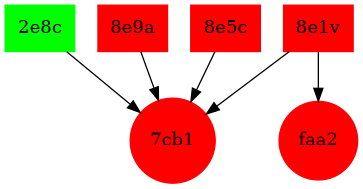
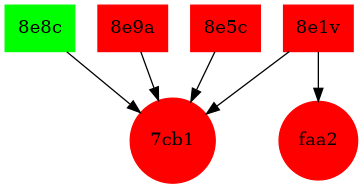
node "2e8c": label "2e8c" -> "8e8c"
